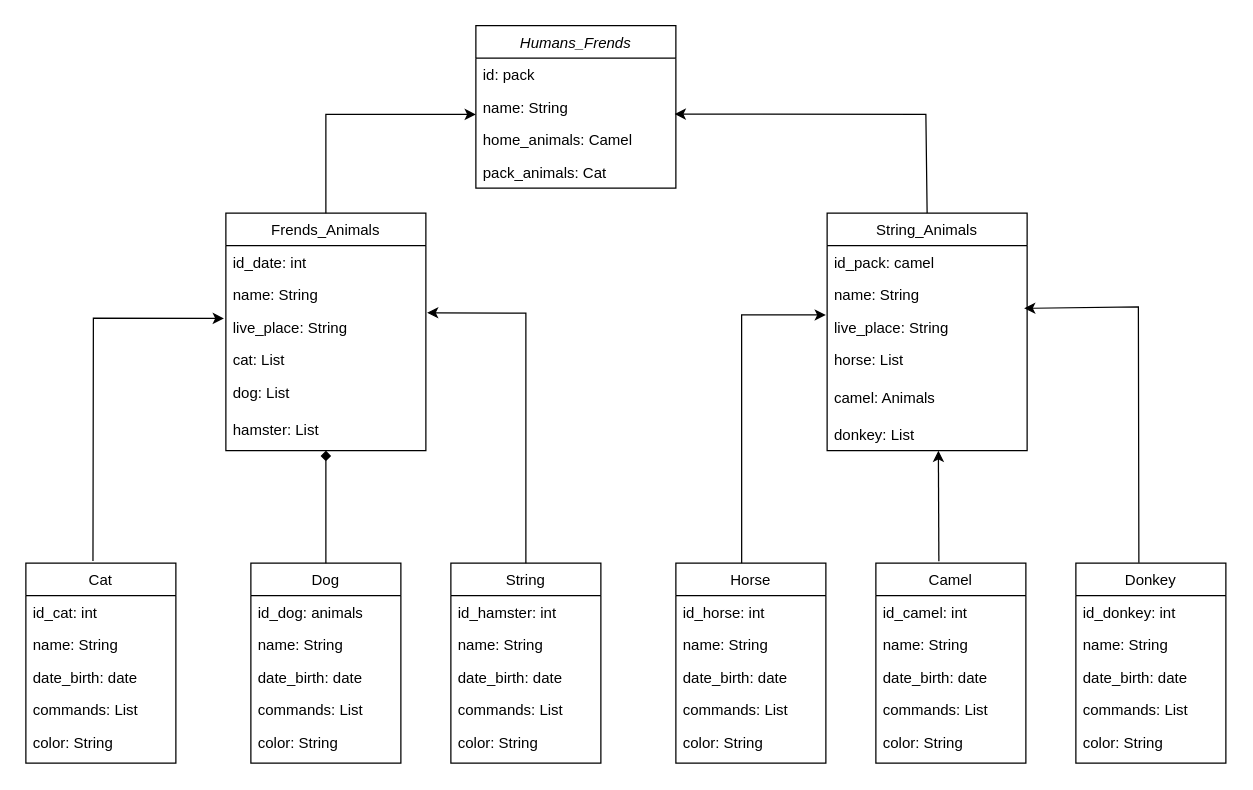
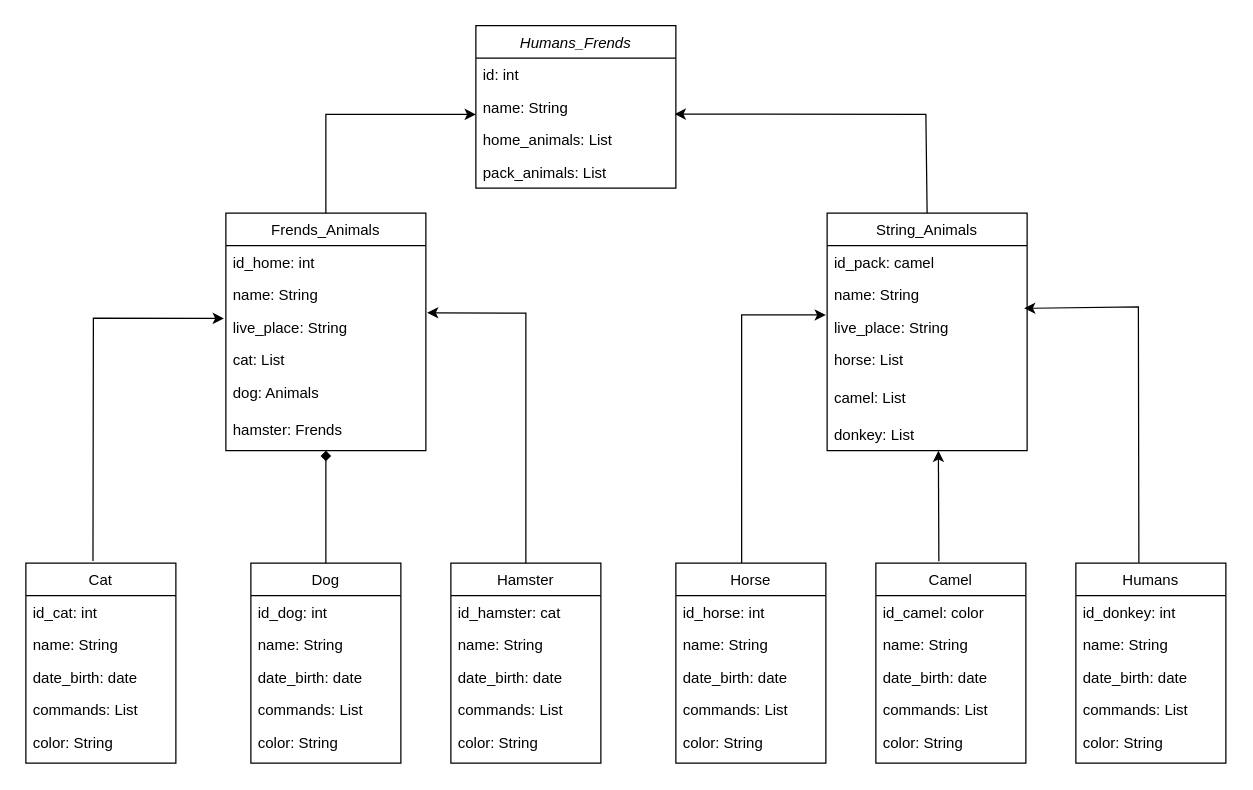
node "id: pack": label "id: pack" -> "id: int"
node "home_animals: Camel": label "home_animals: Camel" -> "home_animals: List"
node "pack_animals: Cat": label "pack_animals: Cat" -> "pack_animals: List"
node "id_date: int": label "id_date: int" -> "id_home: int"
node "dog: List": label "dog: List" -> "dog: Animals"
node "camel: Animals": label "camel: Animals" -> "camel: List"
node "hamster: List": label "hamster: List" -> "hamster: Frends"
node "String": label "String" -> "Hamster"
node "Donkey": label "Donkey" -> "Humans"
node "id_dog: animals": label "id_dog: animals" -> "id_dog: int"
node "id_hamster: int": label "id_hamster: int" -> "id_hamster: cat"
node "id_camel: int": label "id_camel: int" -> "id_camel: color"
